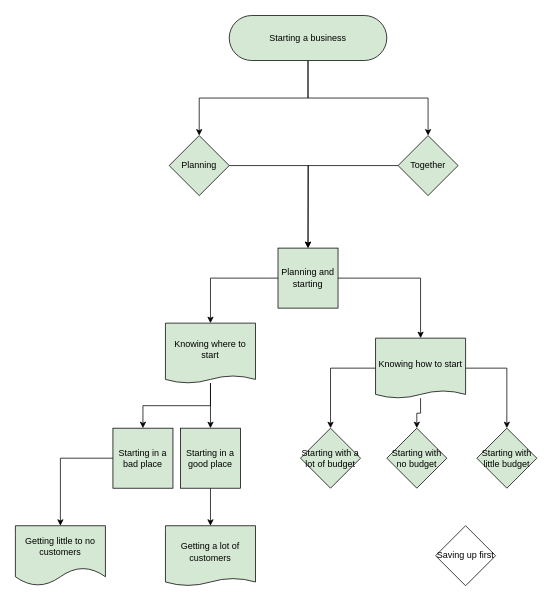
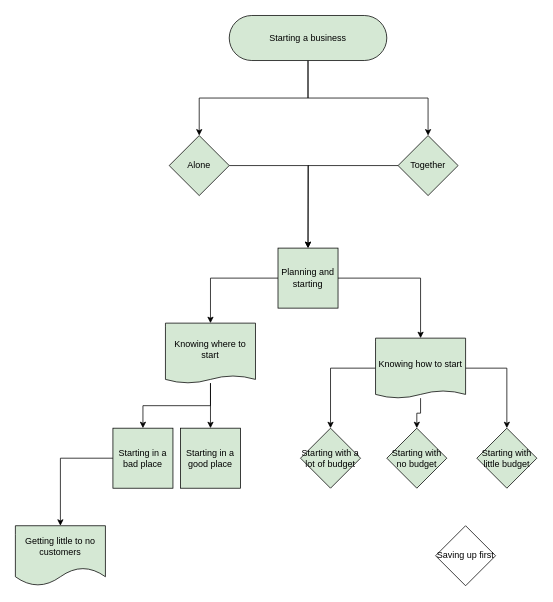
node "Planning": label "Planning" -> "Alone"
edge "Starting in a good place" -> "Getting a lot of customers": removed
node "Getting a lot of customers": removed
